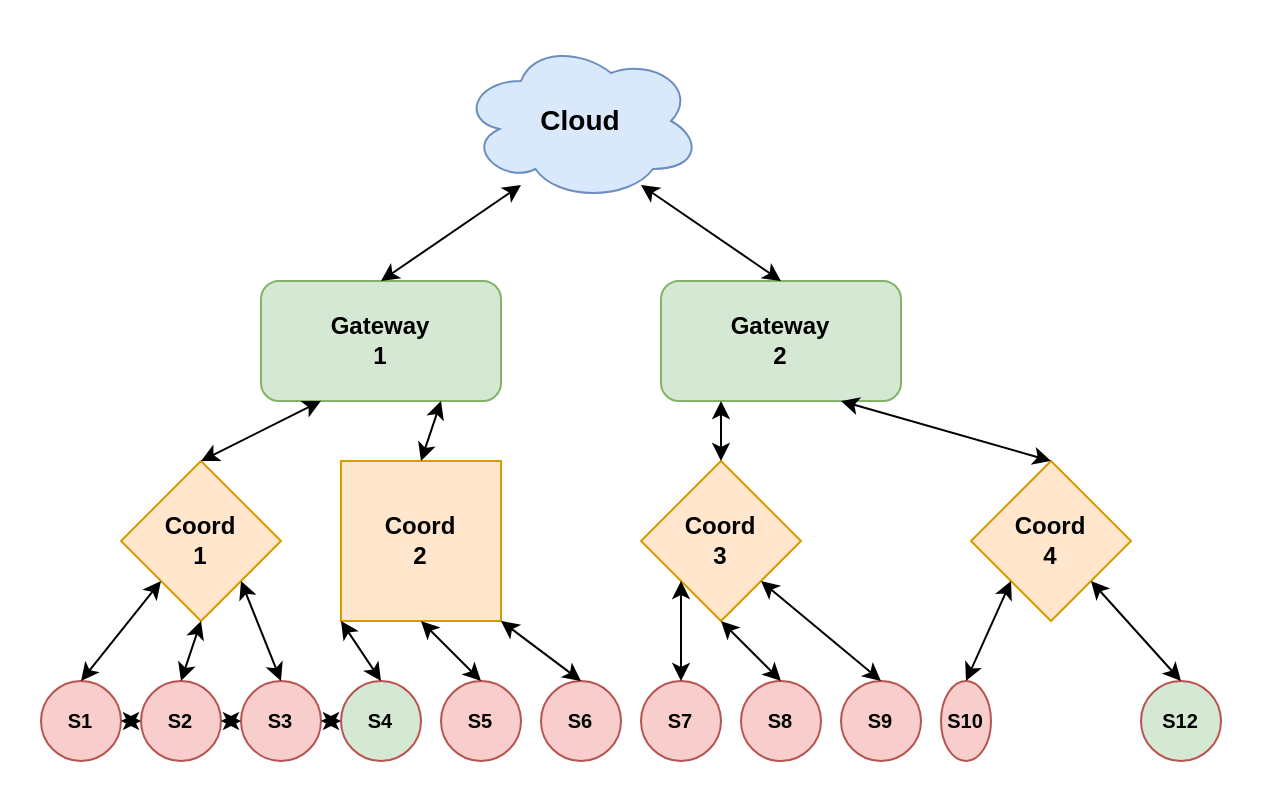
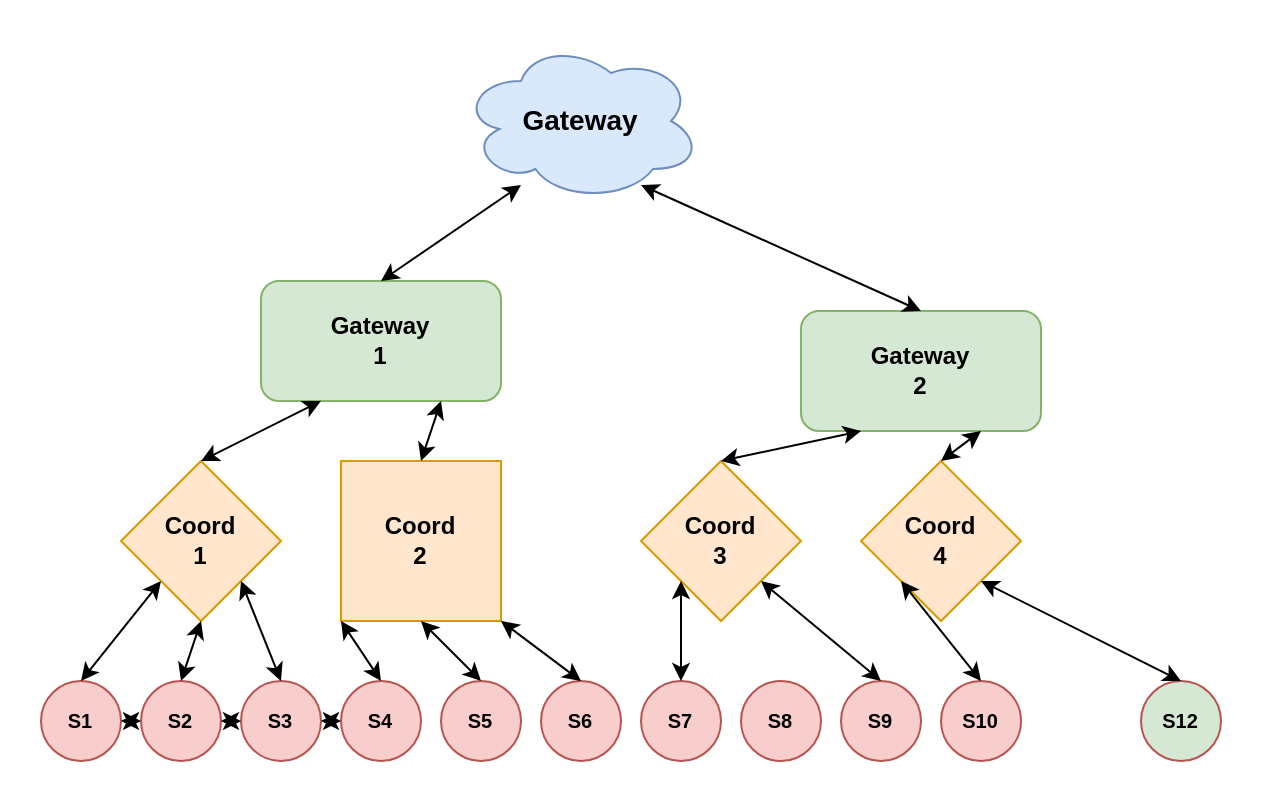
node "Cloud": label "Cloud" -> "Gateway"
node "Gateway 2": moved (781, 341) -> (921, 371)
node "Coord 4": moved (1051, 541) -> (941, 541)
edge "Coord 3" -- "S8": removed
node "S4": fillcolor #d5e8d4 -> #f8cecc
node "S10": size 50x80 -> 80x80
